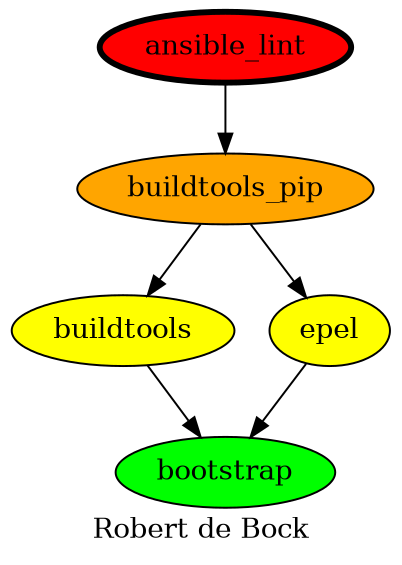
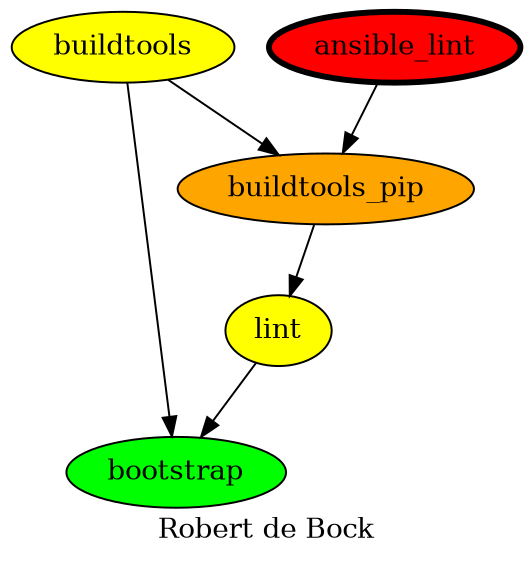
edge "buildtools_pip" -> "buildtools": reversed
node "epel": label "epel" -> "lint"
